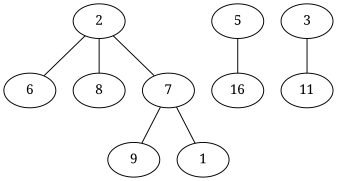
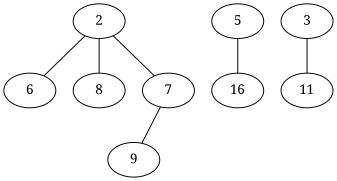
node "1": removed
